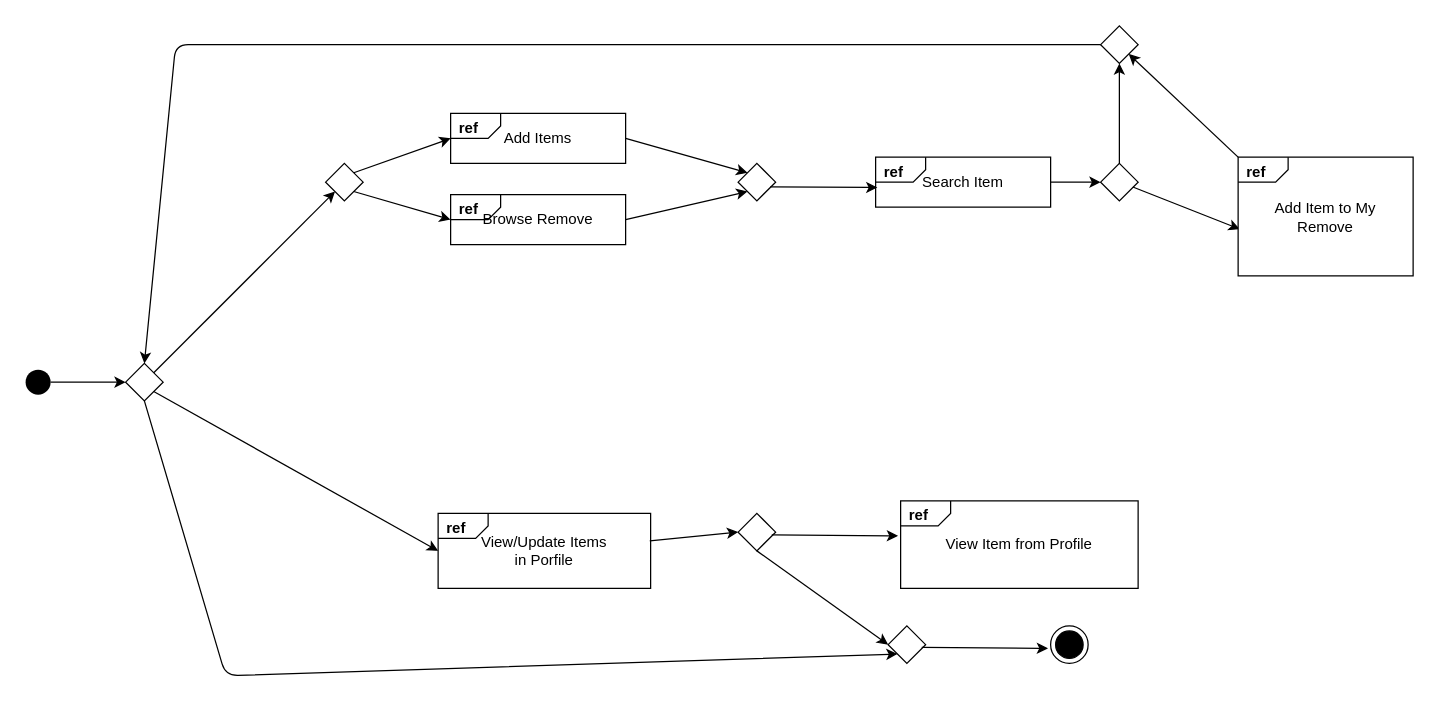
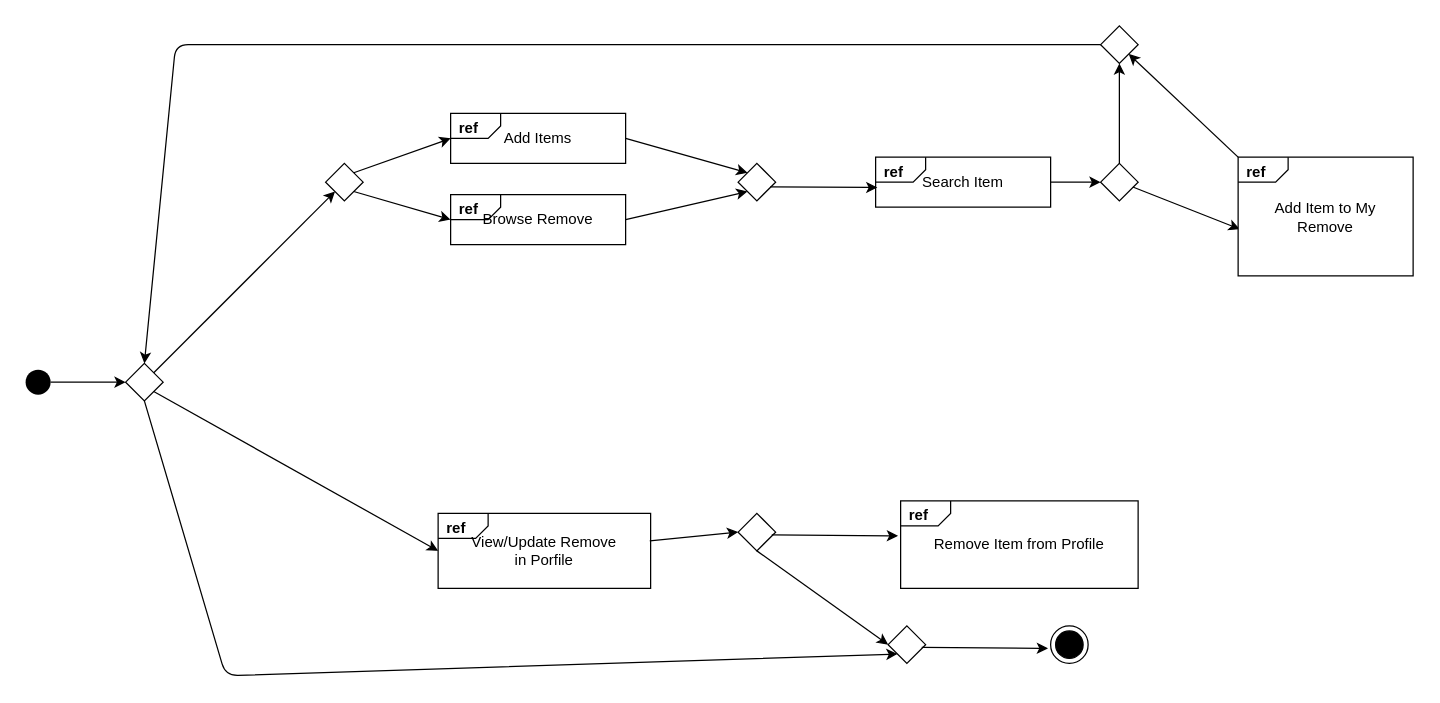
node "View Item from Profile": label "View Item from Profile" -> "Remove Item from Profile"
node "View/Update Items in Porfile": label "View/Update Items in Porfile" -> "View/Update Remove in Porfile"
